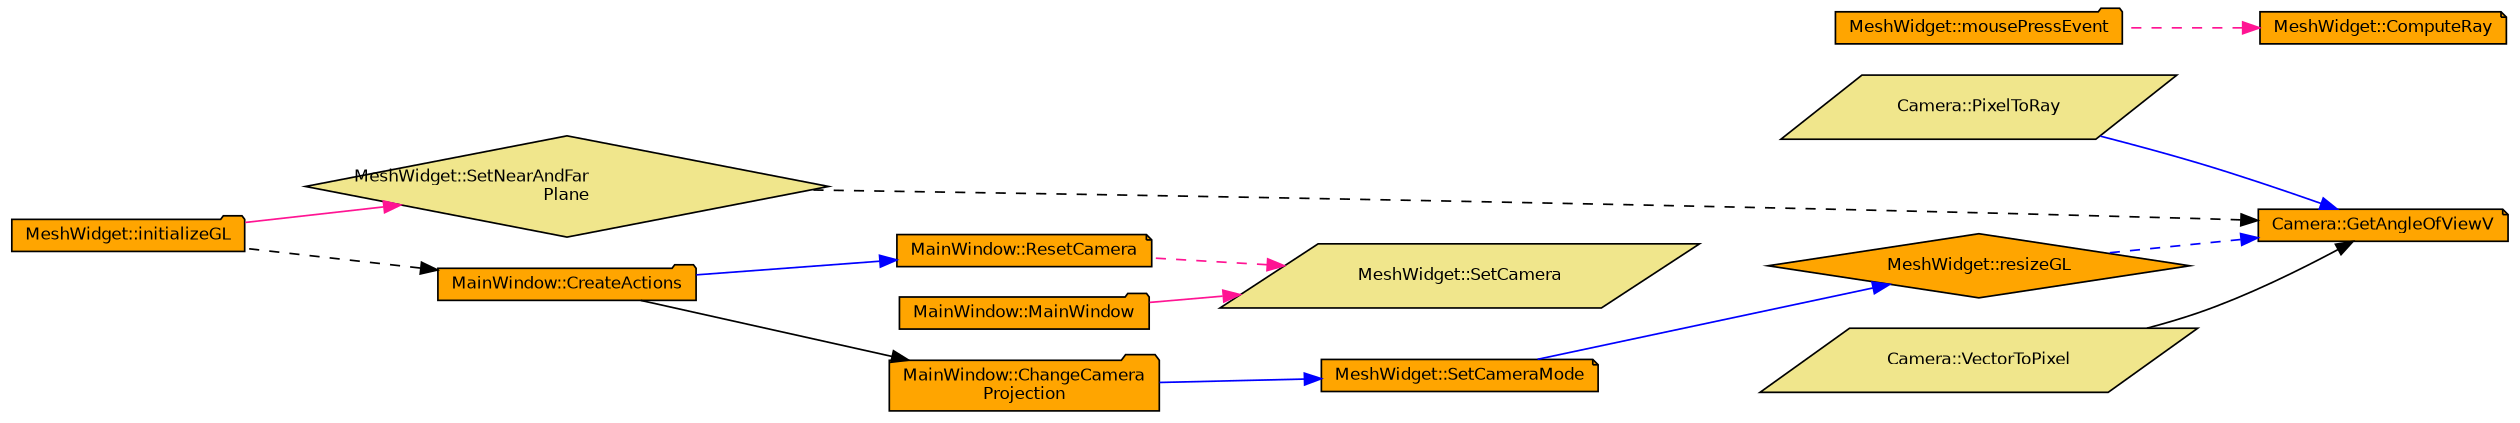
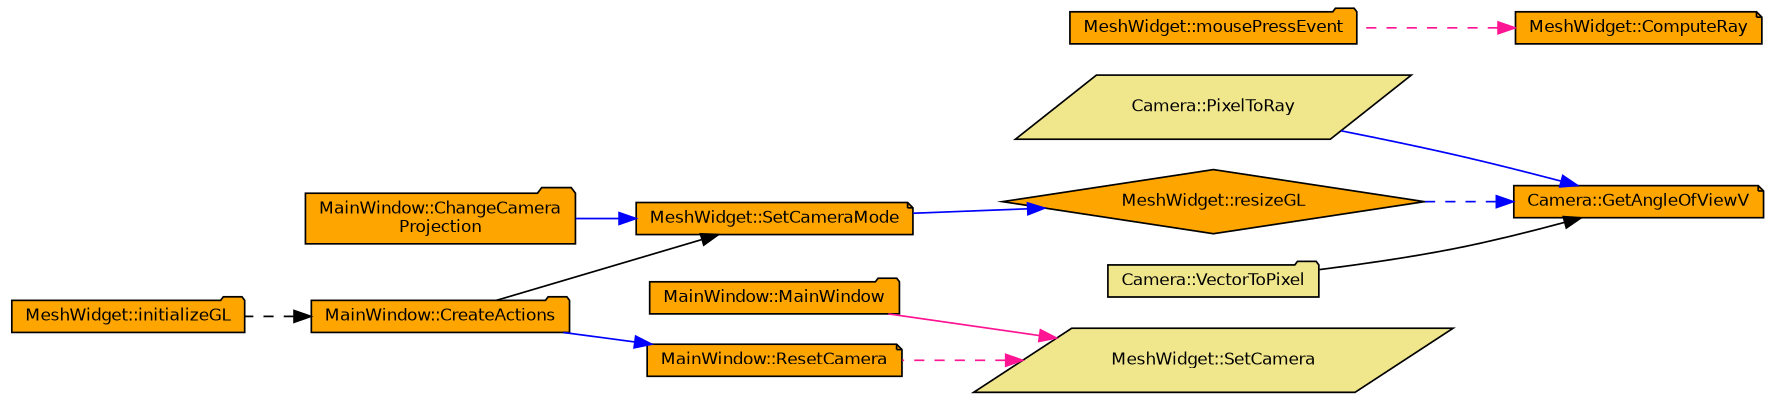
node "MeshWidget::SetNearAndFar Plane": removed
edge "MainWindow::CreateActions" -> "MainWindow::ChangeCamera Projection": now "MainWindow::CreateActions" -> "MeshWidget::SetCameraMode"
node "Camera::VectorToPixel": shape parallelogram -> folder
